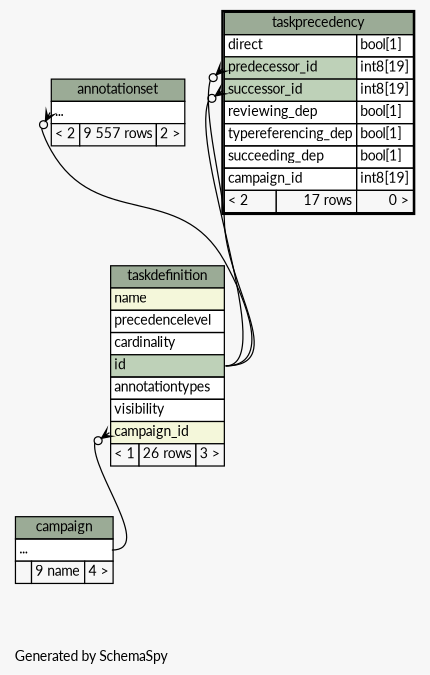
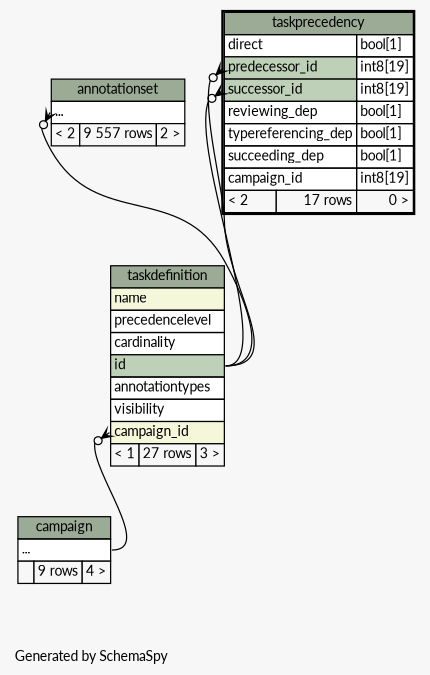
node "taskdefinition": text "26 rows" -> "27 rows"
node "campaign": text "9 name" -> "9 rows"
